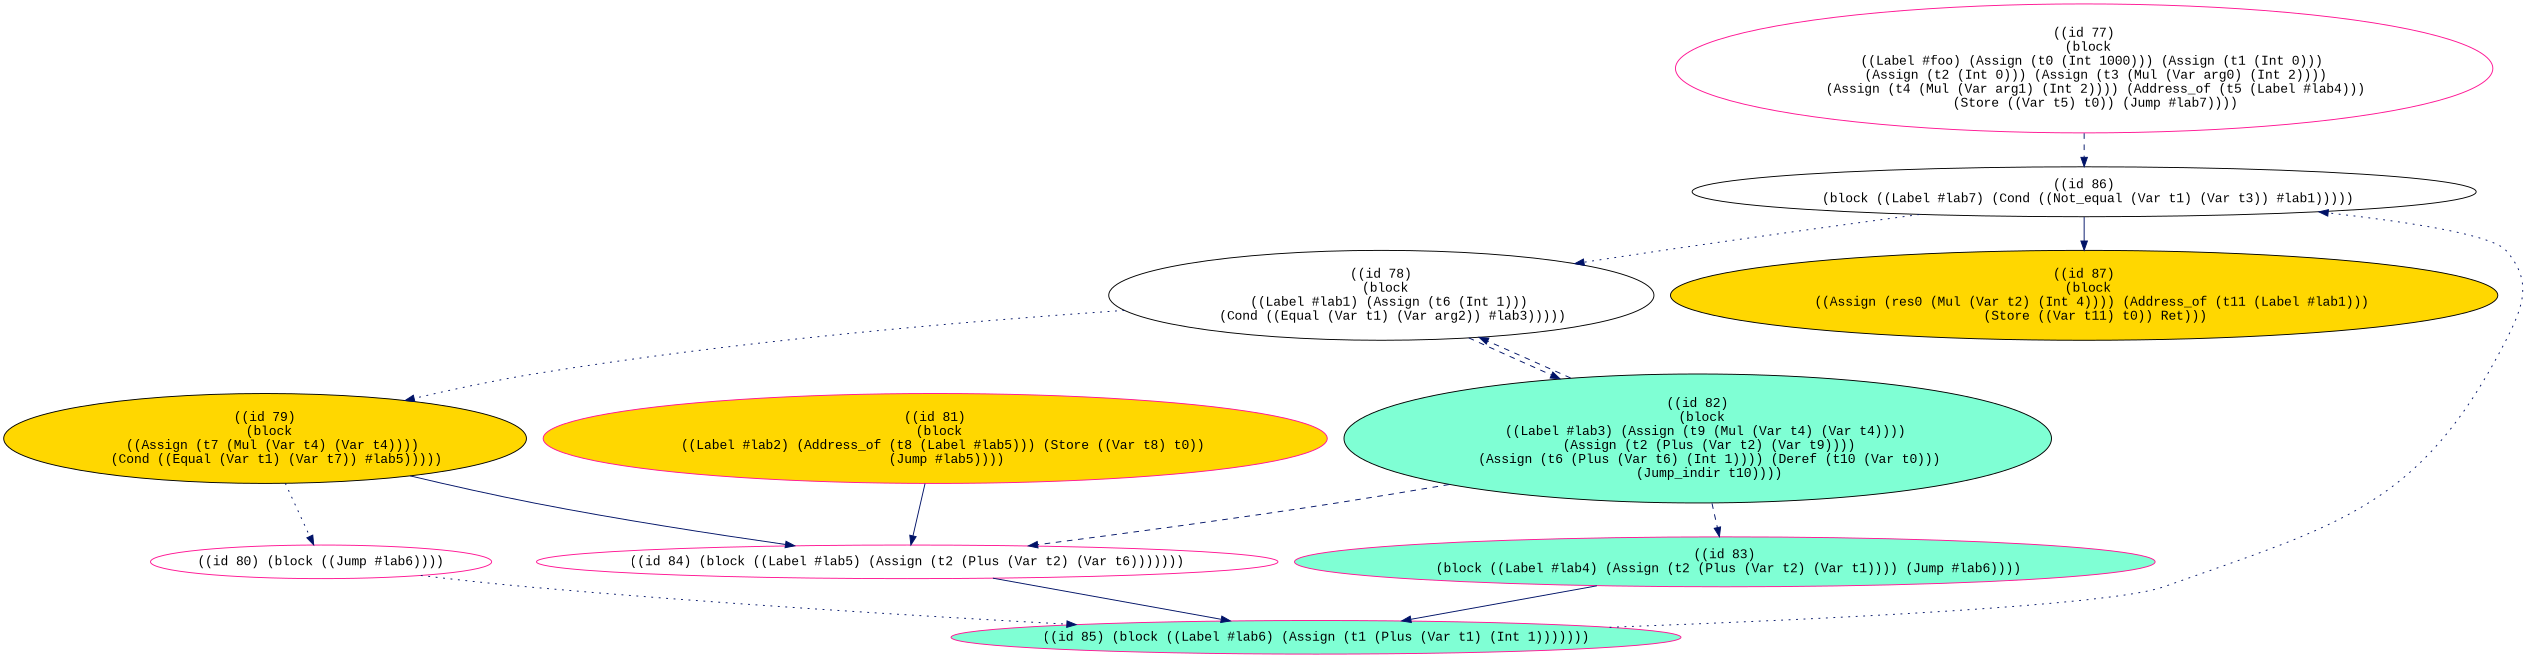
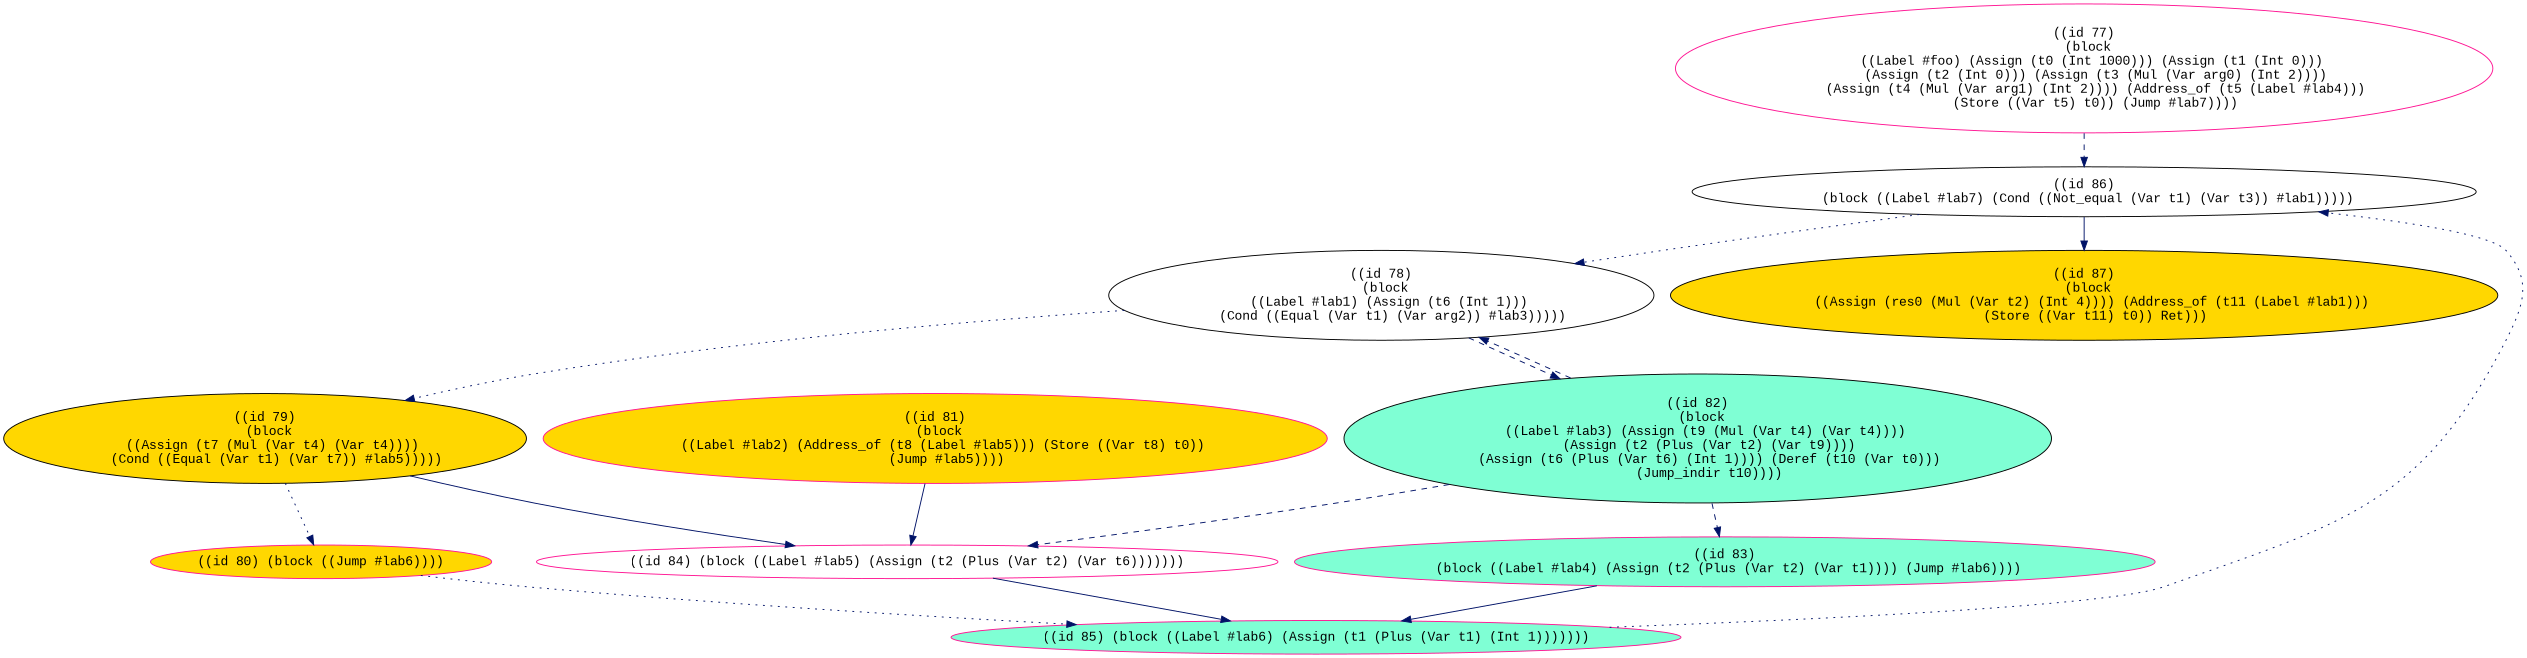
node "((id 80) (block ((Jump #lab6))))": fillcolor white -> gold
